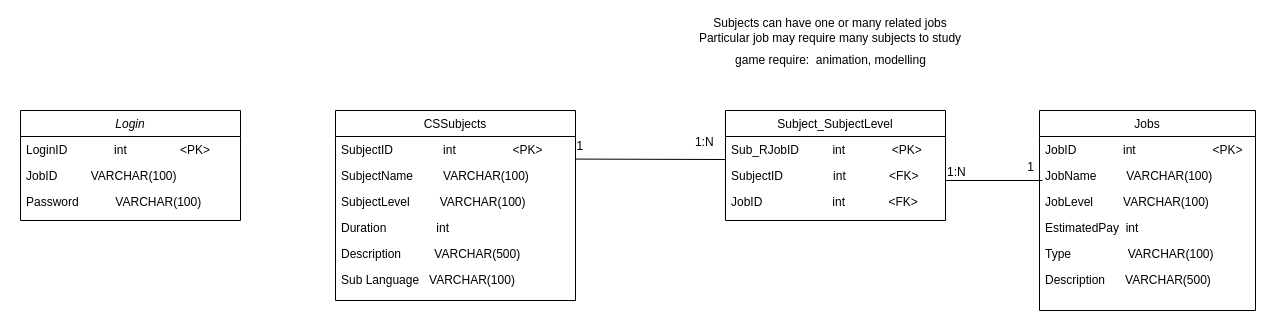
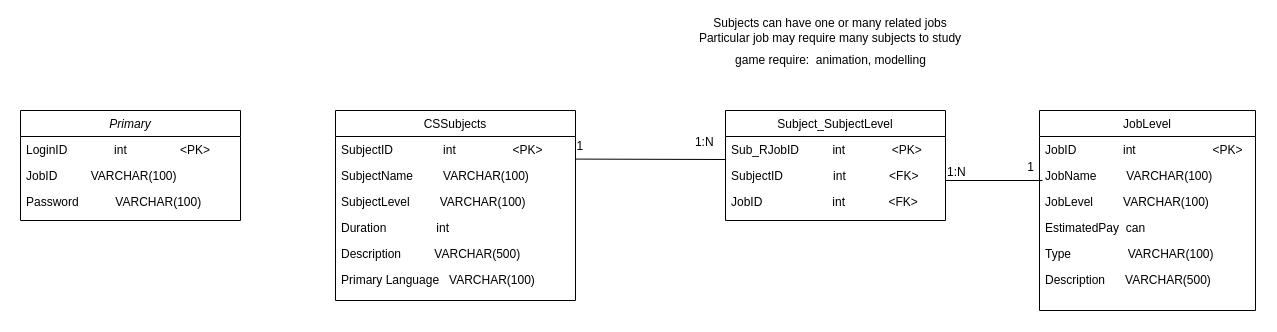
node "Login": label "Login" -> "Primary"
node "Jobs": label "Jobs" -> "JobLevel"
node "EstimatedPay int": label "EstimatedPay int" -> "EstimatedPay can"
node "Sub Language VARCHAR(100)": label "Sub Language VARCHAR(100)" -> "Primary Language VARCHAR(100)"
